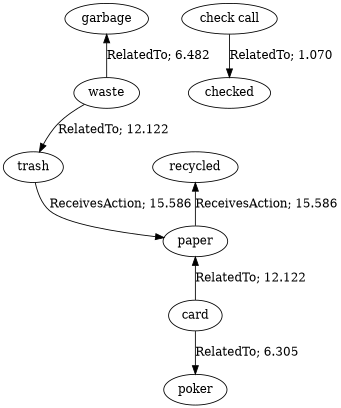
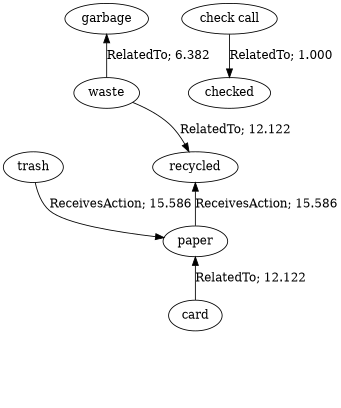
edge "waste" -> "garbage": label "RelatedTo; 6.482" -> "RelatedTo; 6.382"
edge "check call" -> "checked": label "RelatedTo; 1.070" -> "RelatedTo; 1.000"
edge "waste" -> "trash": now "waste" -> "recycled"
node "poker": removed
